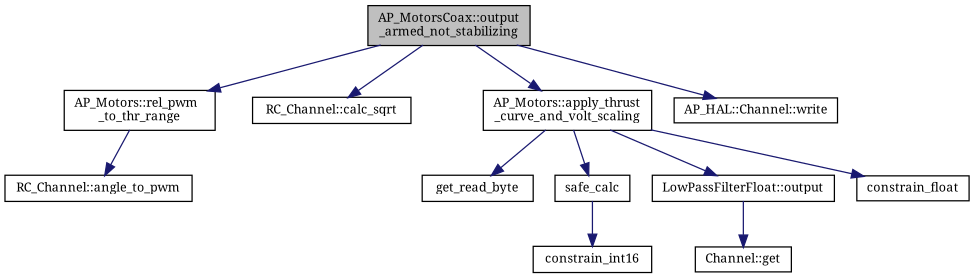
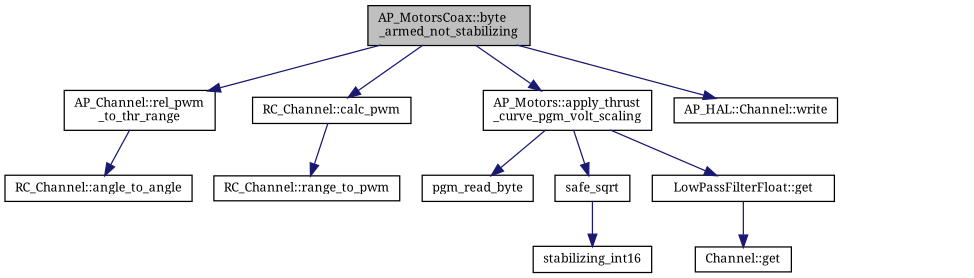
node "AP_MotorsCoax::output _armed_not_stabilizing": label "AP_MotorsCoax::output _armed_not_stabilizing" -> "AP_MotorsCoax::byte _armed_not_stabilizing"
node "AP_Motors::rel_pwm _to_thr_range": label "AP_Motors::rel_pwm _to_thr_range" -> "AP_Channel::rel_pwm _to_thr_range"
node "RC_Channel::calc_sqrt": label "RC_Channel::calc_sqrt" -> "RC_Channel::calc_pwm"
node "AP_Motors::apply_thrust _curve_and_volt_scaling": label "AP_Motors::apply_thrust _curve_and_volt_scaling" -> "AP_Motors::apply_thrust _curve_pgm_volt_scaling"
node "RC_Channel::angle_to_pwm": label "RC_Channel::angle_to_pwm" -> "RC_Channel::angle_to_angle"
node "RC_Channel::range_to_pwm": added
node "get_read_byte": label "get_read_byte" -> "pgm_read_byte"
node "safe_calc": label "safe_calc" -> "safe_sqrt"
node "LowPassFilterFloat::output": label "LowPassFilterFloat::output" -> "LowPassFilterFloat::get"
node "constrain_float": removed
node "constrain_int16": label "constrain_int16" -> "stabilizing_int16"
